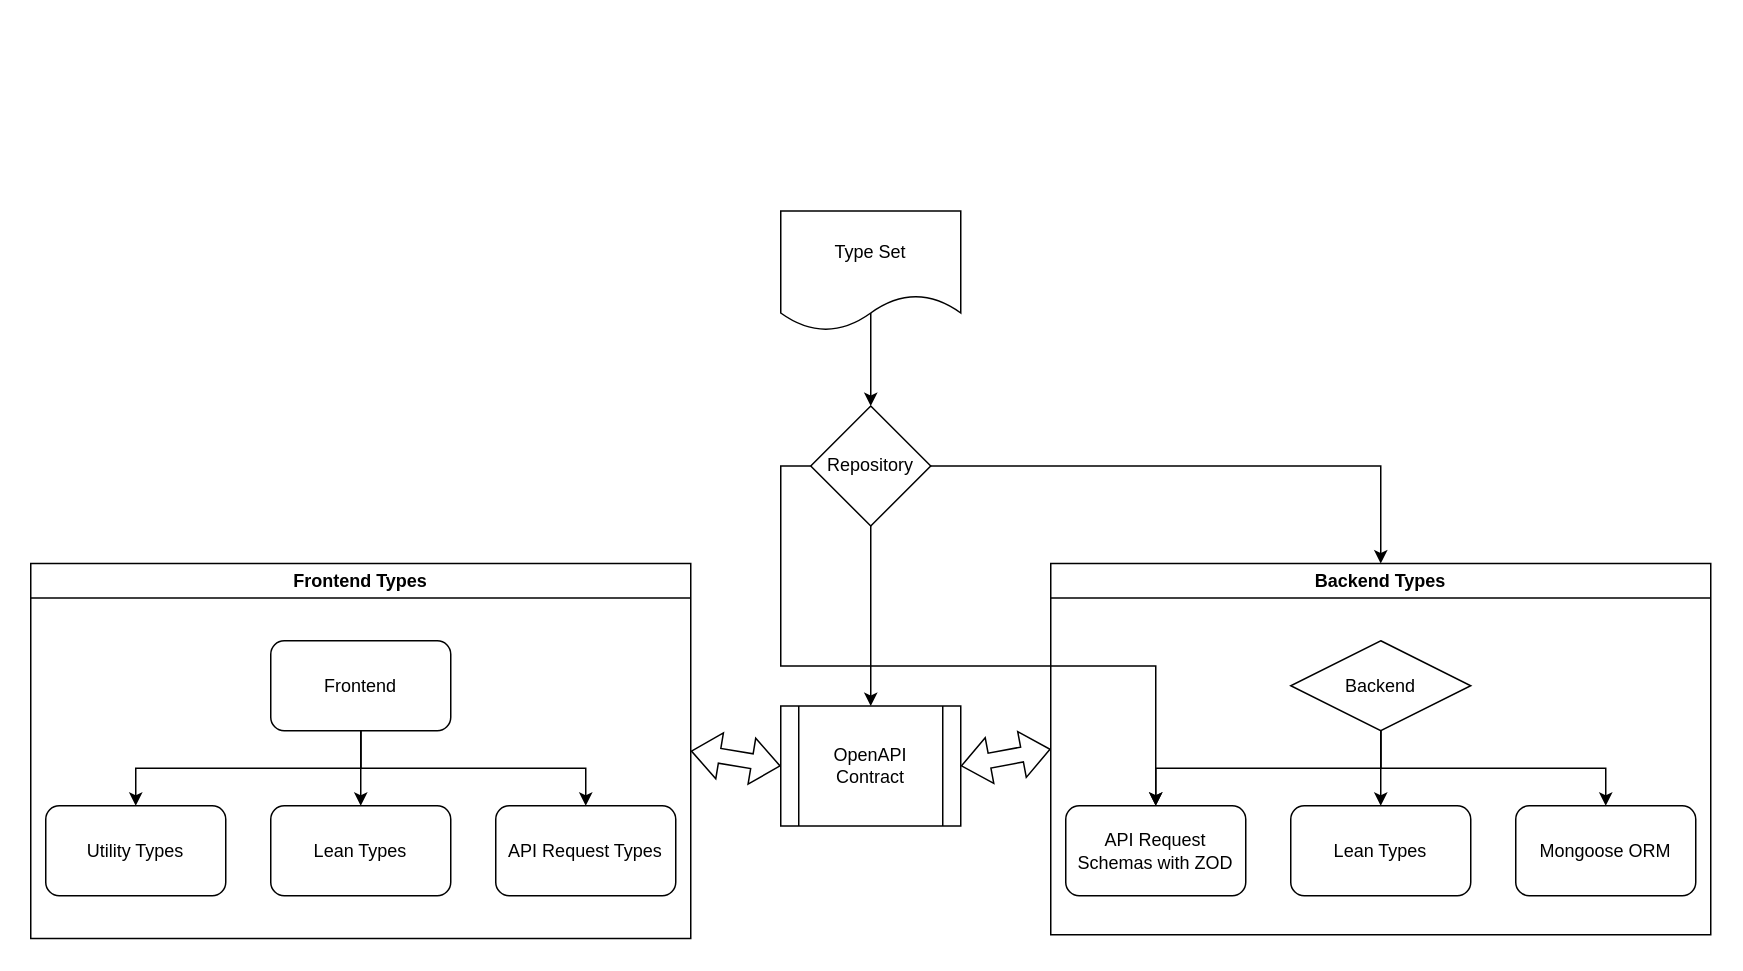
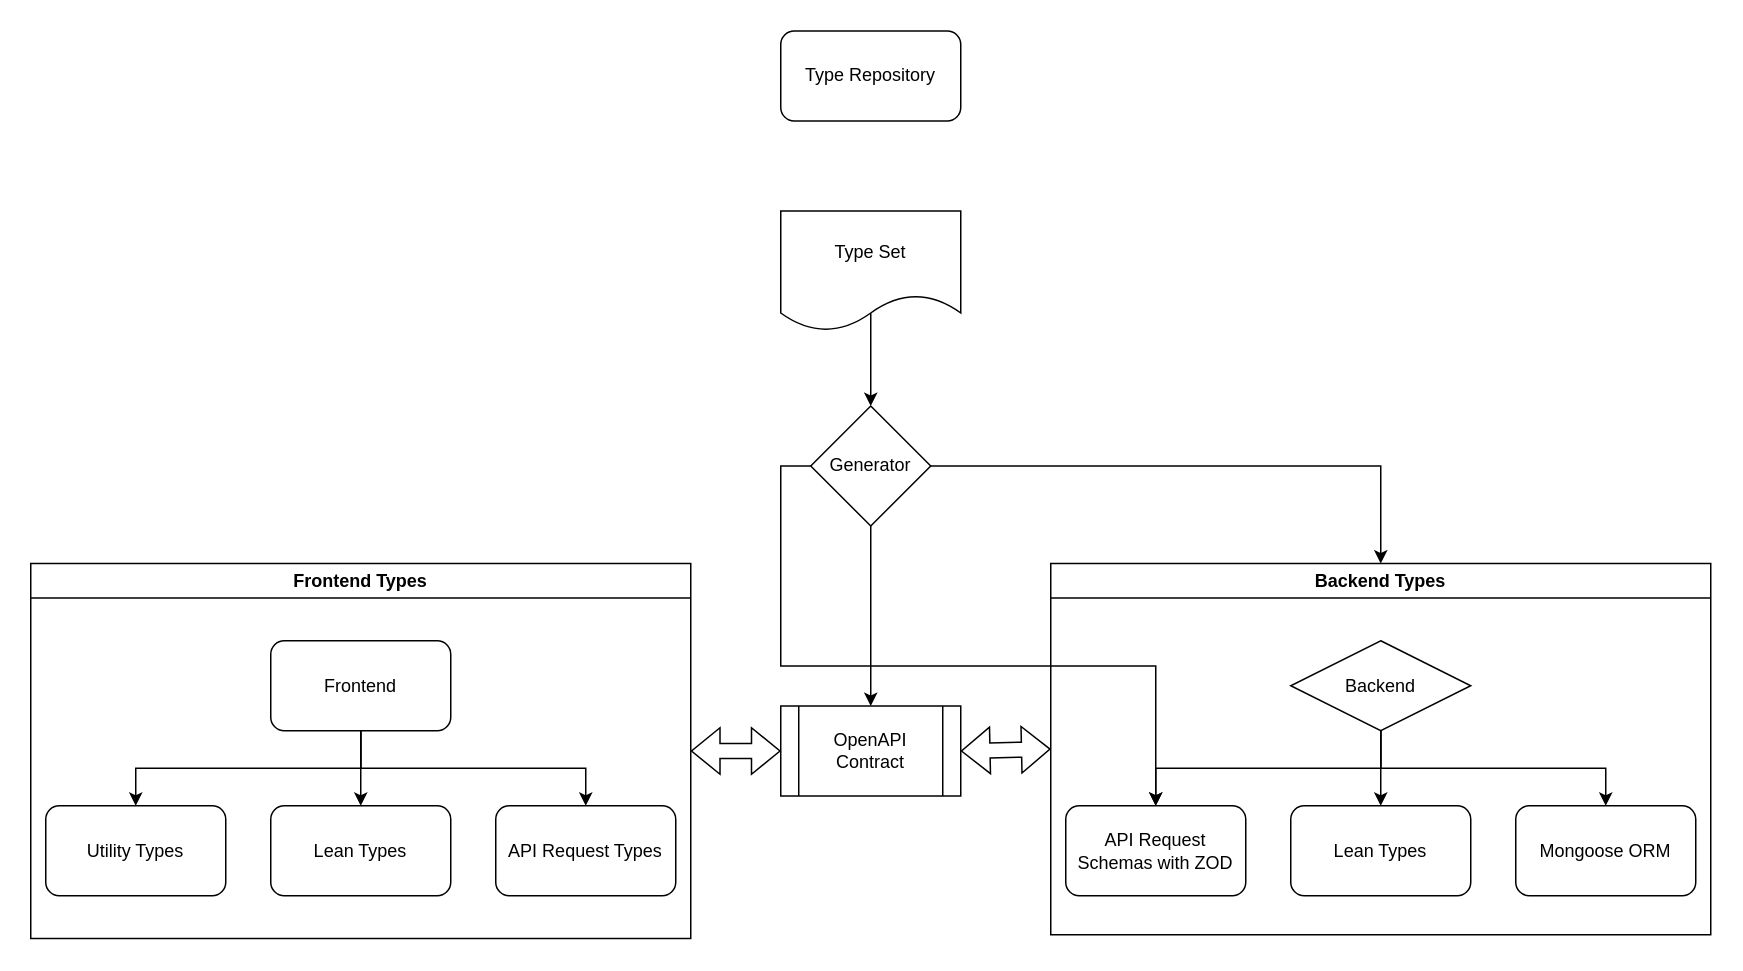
node "Type Repository": added
node "Repository": label "Repository" -> "Generator"
node "OpenAPI Contract": size 180x120 -> 180x90
